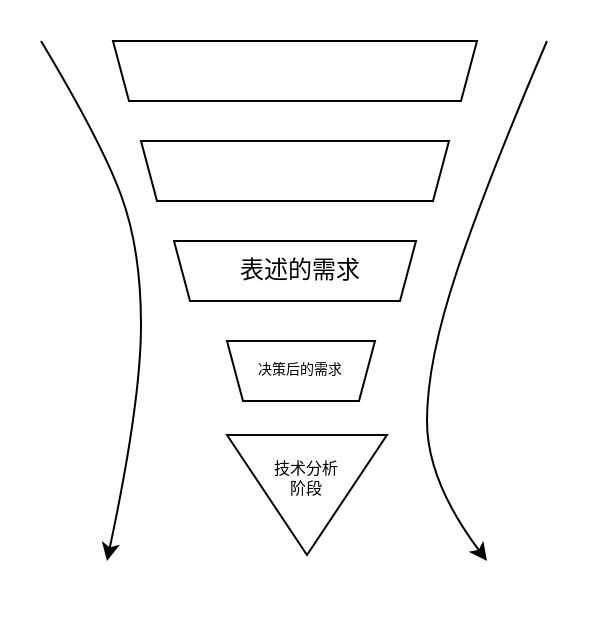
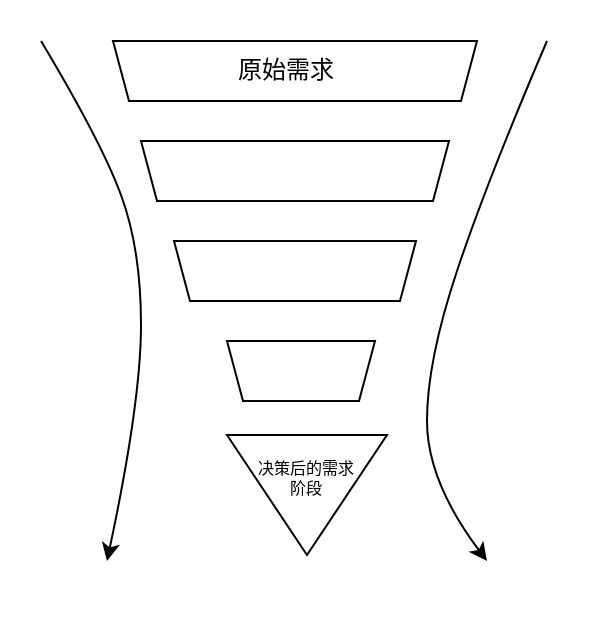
node "原始需求": added
node "表述的需求": removed
node "决策后的需求": removed
node "技术分析 阶段": label "技术分析 阶段" -> "决策后的需求 阶段"
